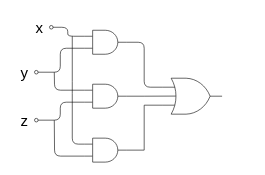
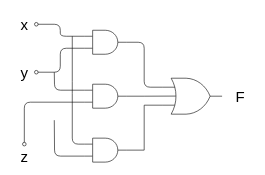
node "x": moved (39, 27) -> (24, 24)
node "F": added
node "z": moved (24, 120) -> (24, 156)
